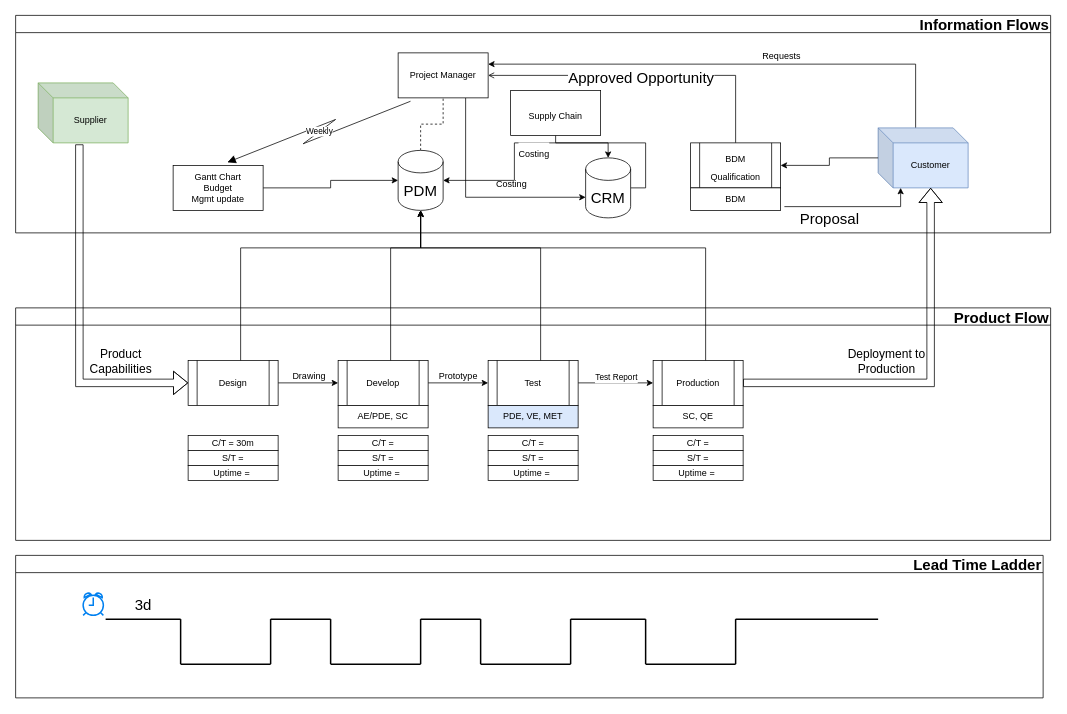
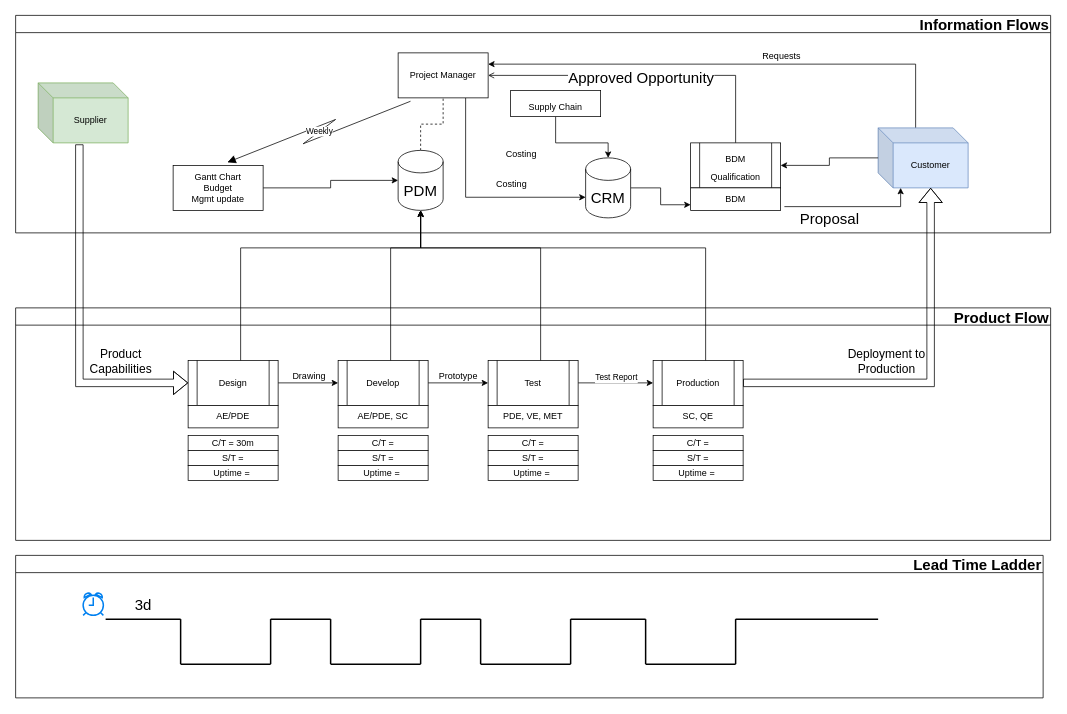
node "Supply Chain": size 90x45 -> 90x26
edge "CRM" -> "PDM": now "CRM" -> "BDM"
node "AE/PDE": added
node "PDE, VE, MET": fillcolor #dae8fc -> #ffffff
